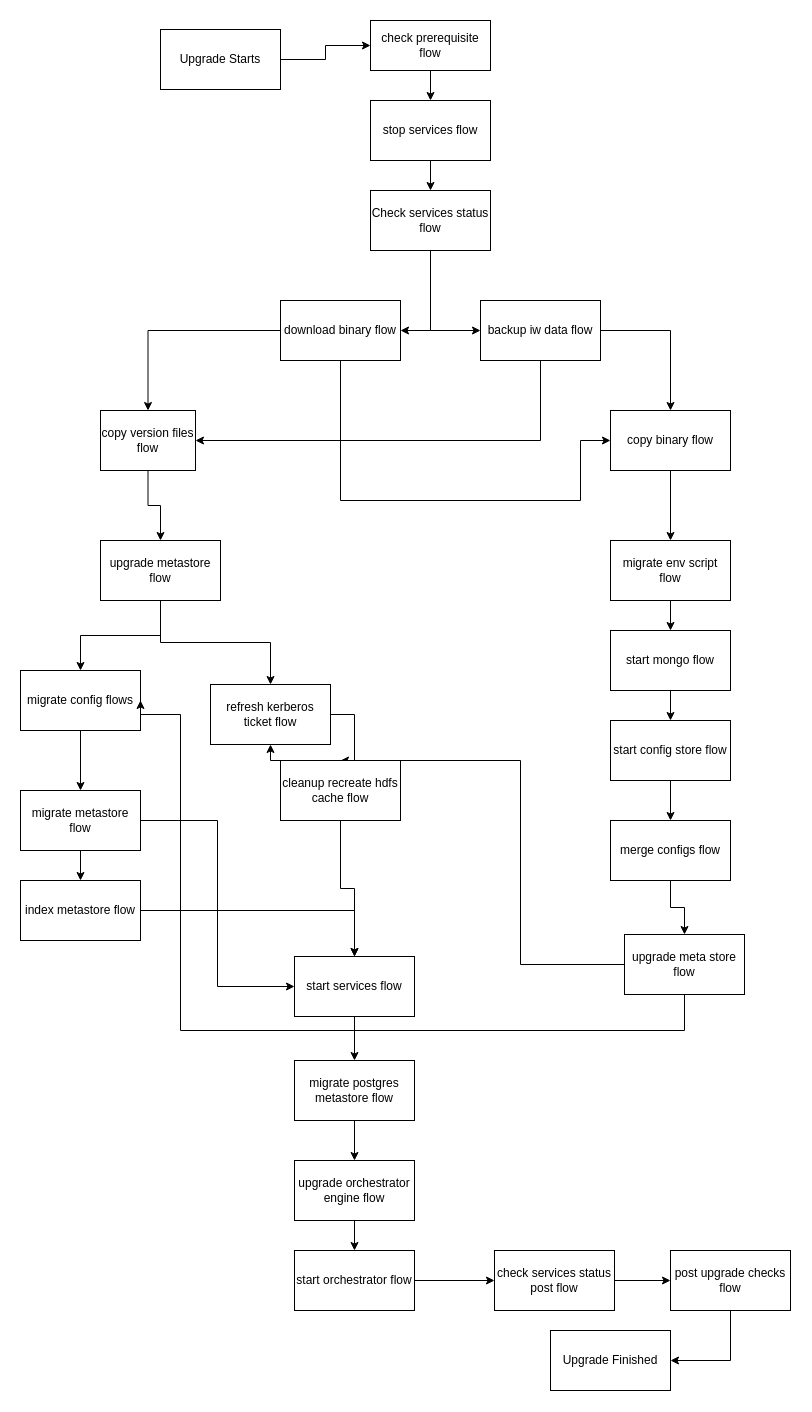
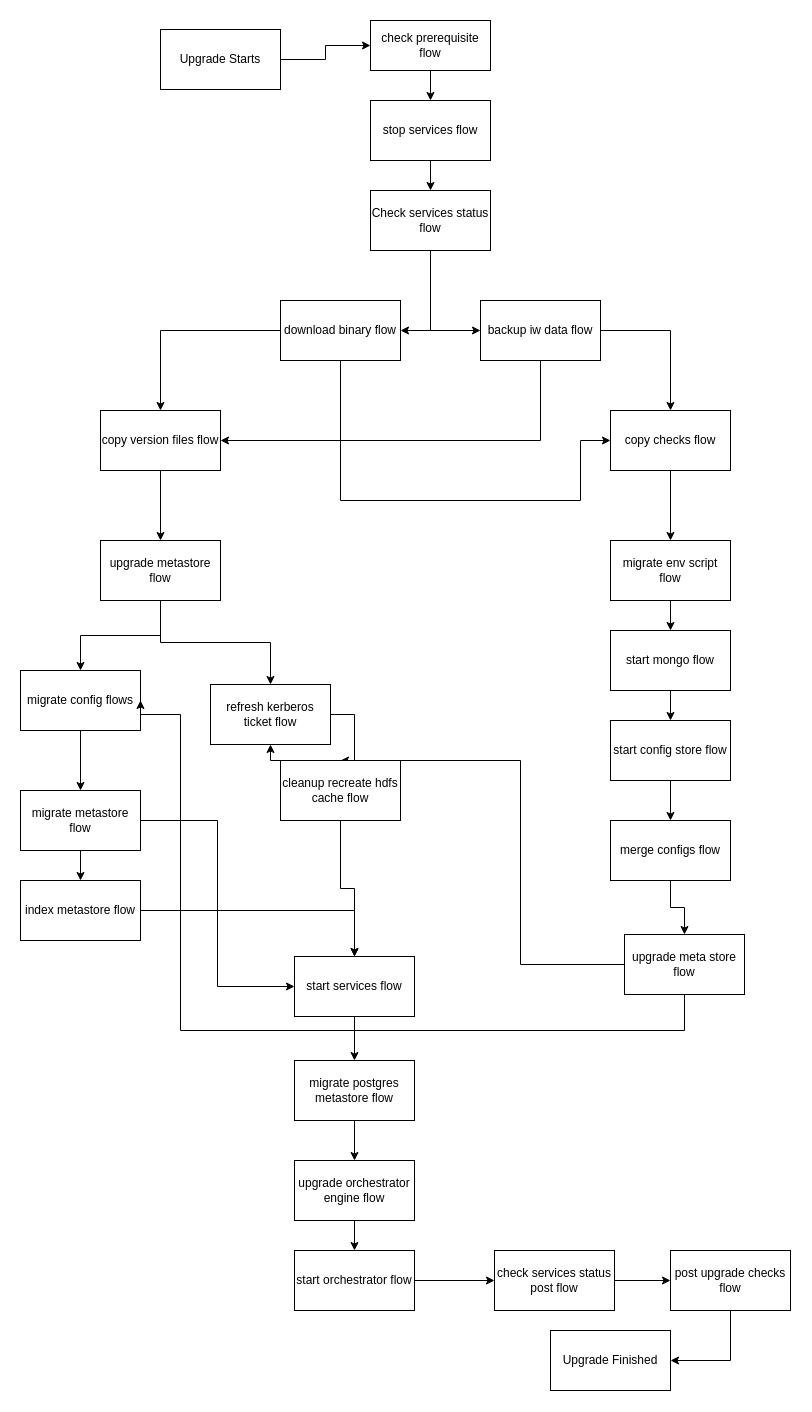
node "copy version files flow": size 95x60 -> 120x60
node "copy binary flow": label "copy binary flow" -> "copy checks flow"
